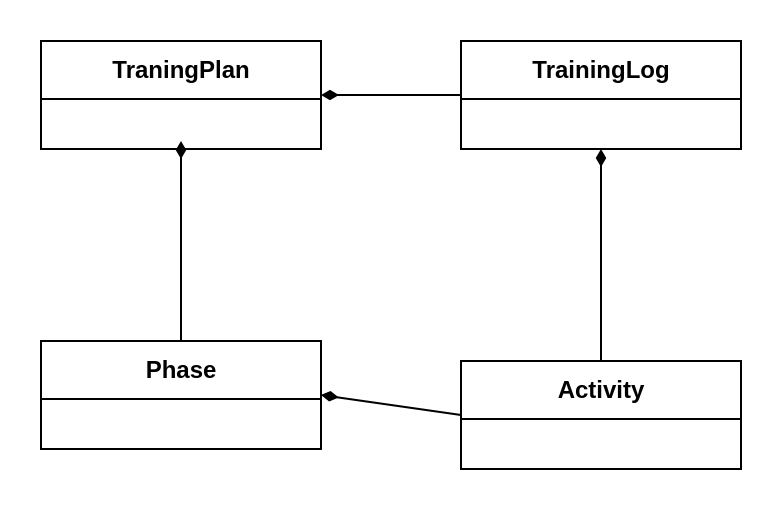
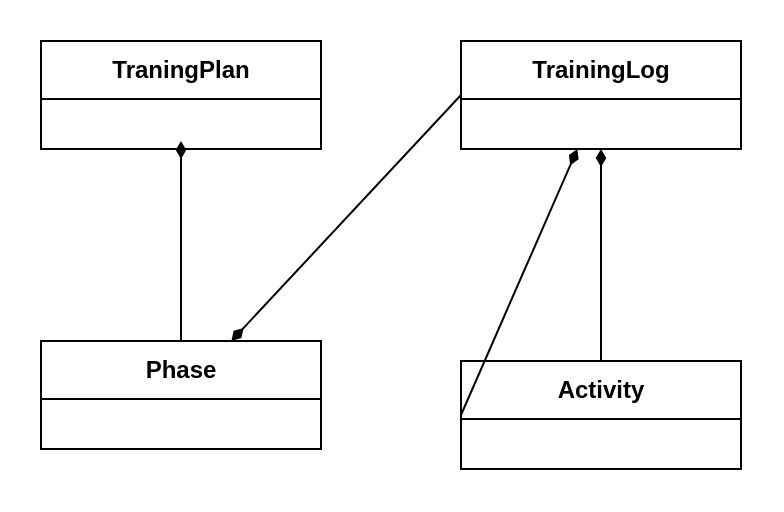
edge "TrainingLog" -> "TraningPlan": now "TrainingLog" -> "Phase"
edge "Activity" -> "Phase": now "Activity" -> "TrainingLog"
